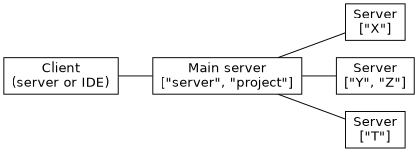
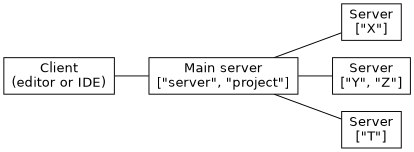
node "Client (server or IDE)": label "Client (server or IDE)" -> "Client (editor or IDE)"
